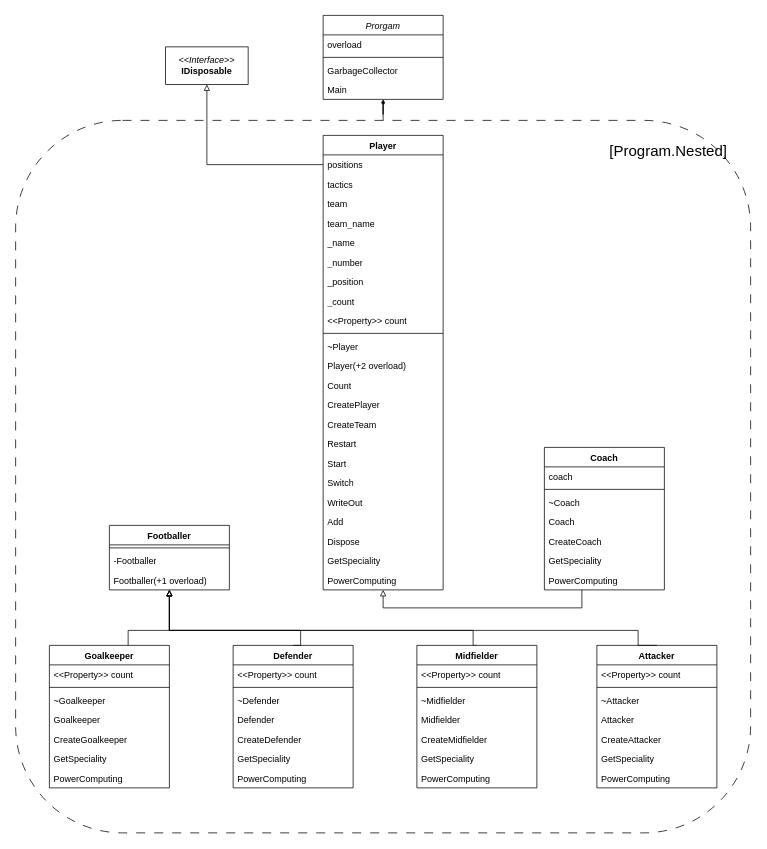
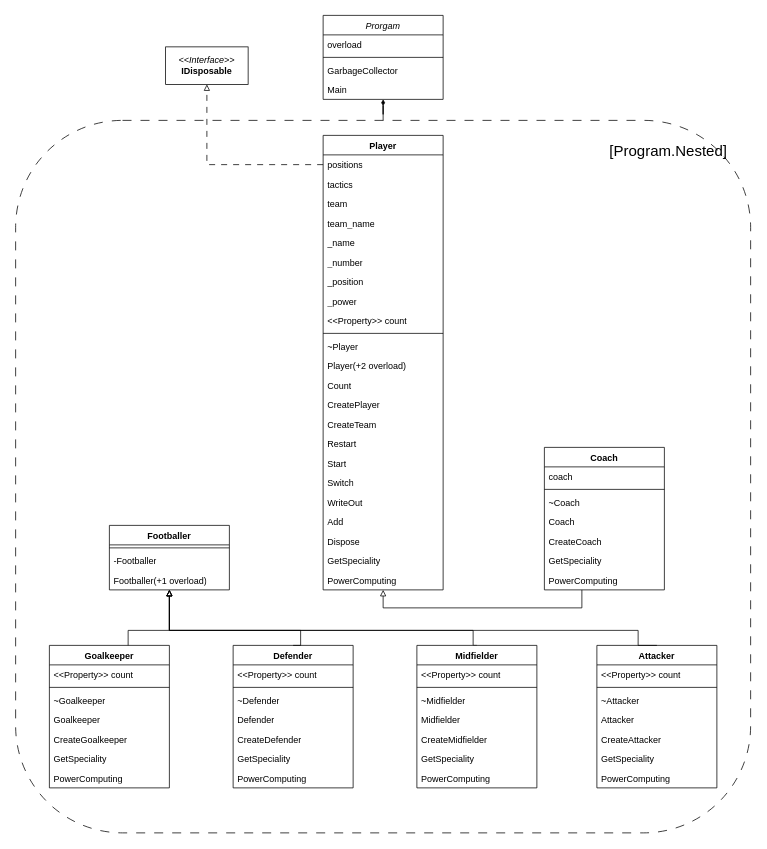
edge "positions" -> "<<Interface>> IDisposable": style solid -> dashed
node "_count": label "_count" -> "_power"
